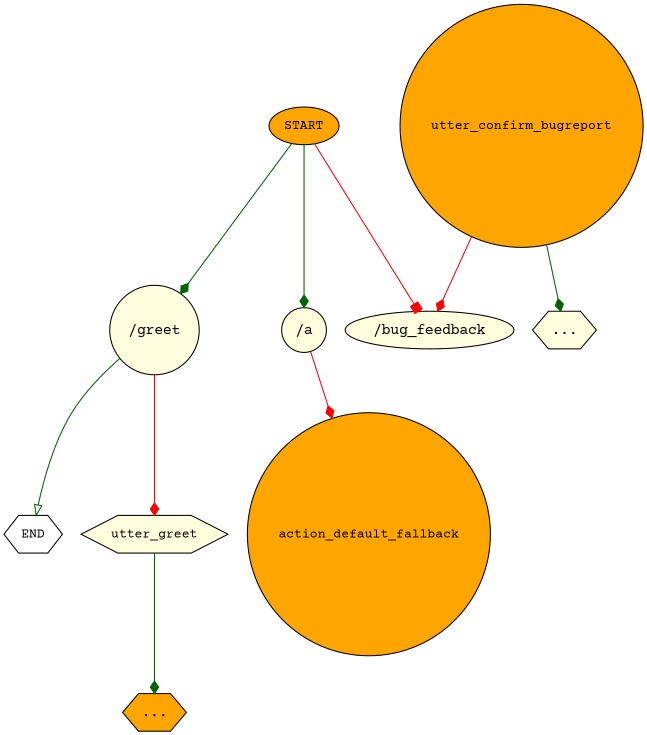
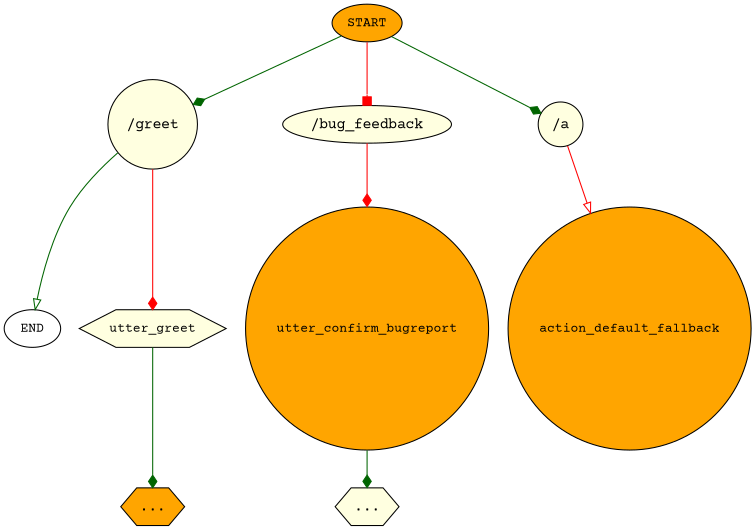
edge "utter_confirm_bugreport" -> "/bug_feedback": reversed
edge "/a" -> "action_default_fallback": arrowhead diamond -> onormal
node "END": shape hexagon -> ellipse
